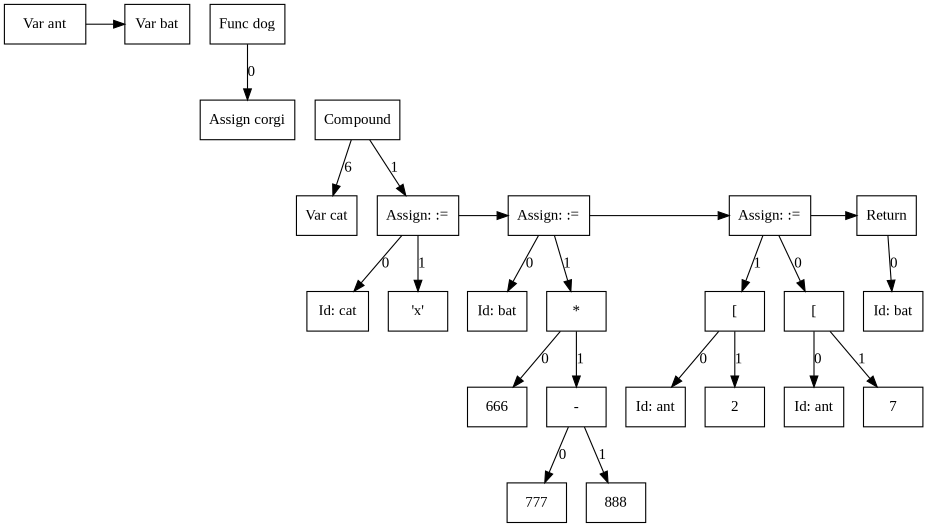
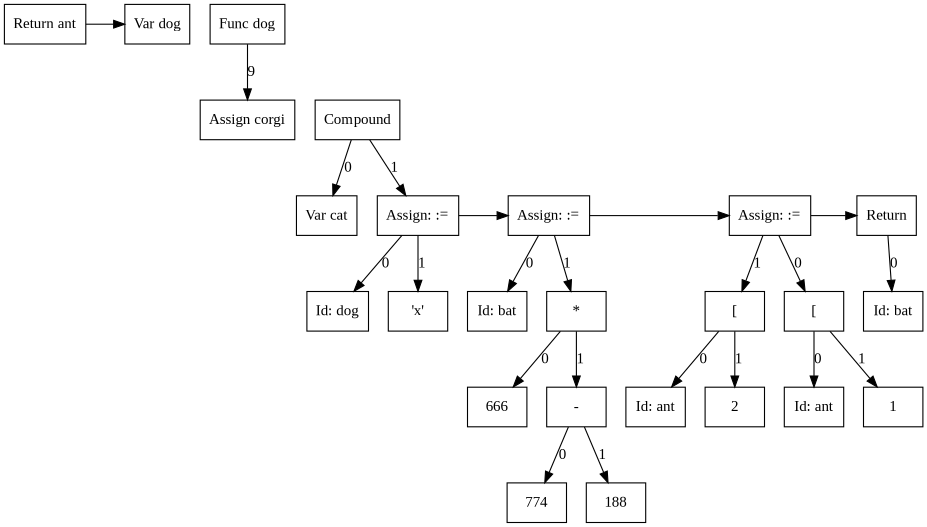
node "Var ant": label "Var ant" -> "Return ant"
node "Var bat": label "Var bat" -> "Var dog"
edge "Func dog" -> "Assign corgi": label "0" -> "9"
edge "Compound" -> "Var cat": label "6" -> "0"
node "Id: cat": label "Id: cat" -> "Id: dog"
node "7": label "7" -> "1"
node "777": label "777" -> "774"
node "888": label "888" -> "188"
